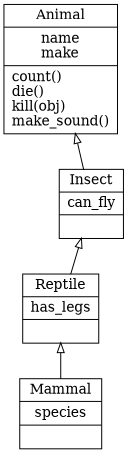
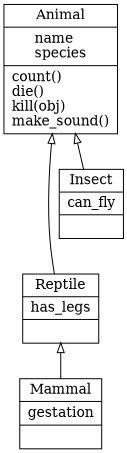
node "Animal": text "make" -> "species"
edge "Reptile" -> "Insect": now "Reptile" -> "Animal"
node "Mammal": text "species" -> "gestation"
